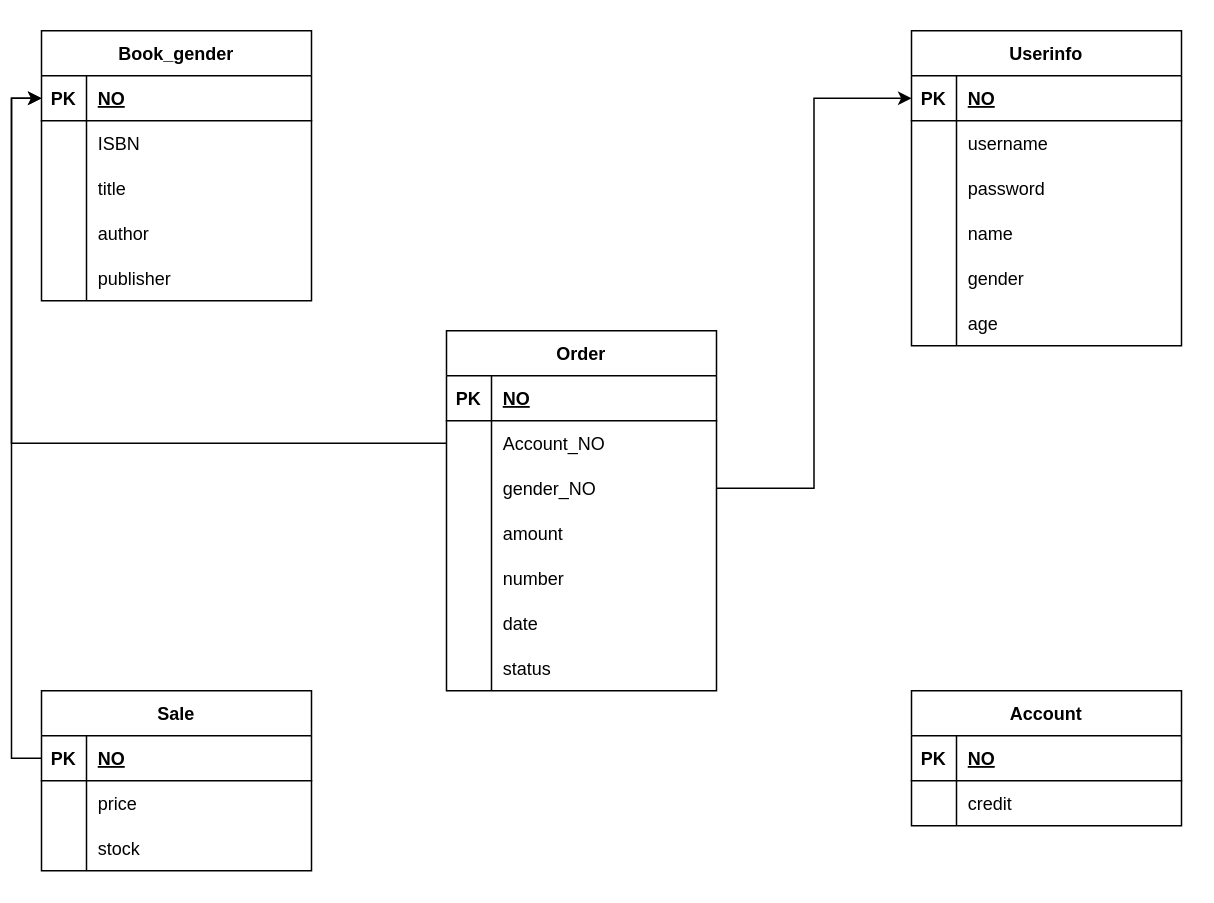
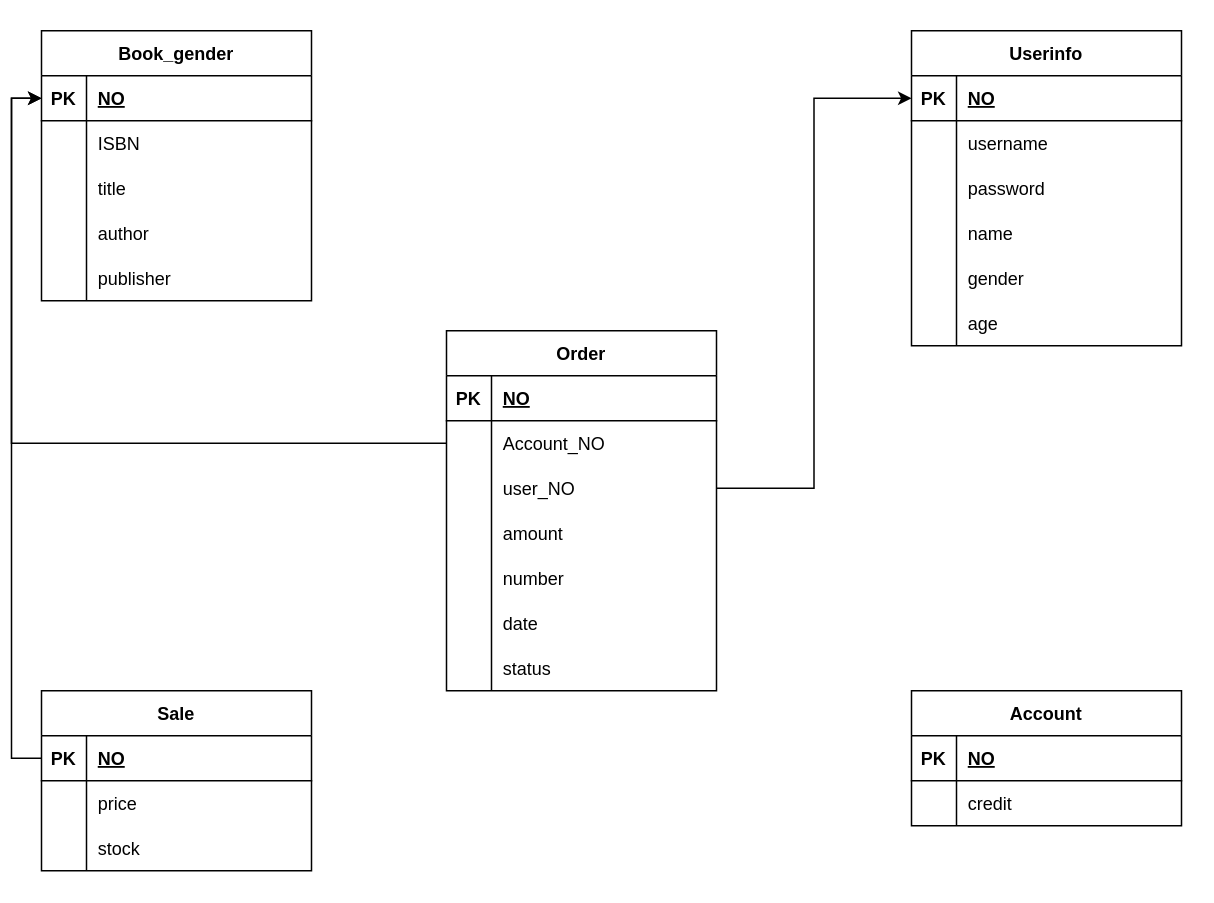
node "gender_NO": label "gender_NO" -> "user_NO"
